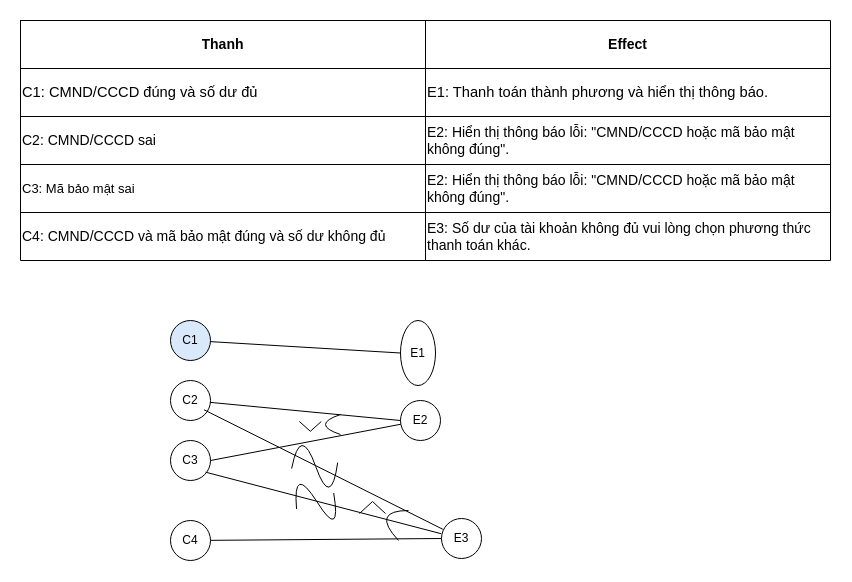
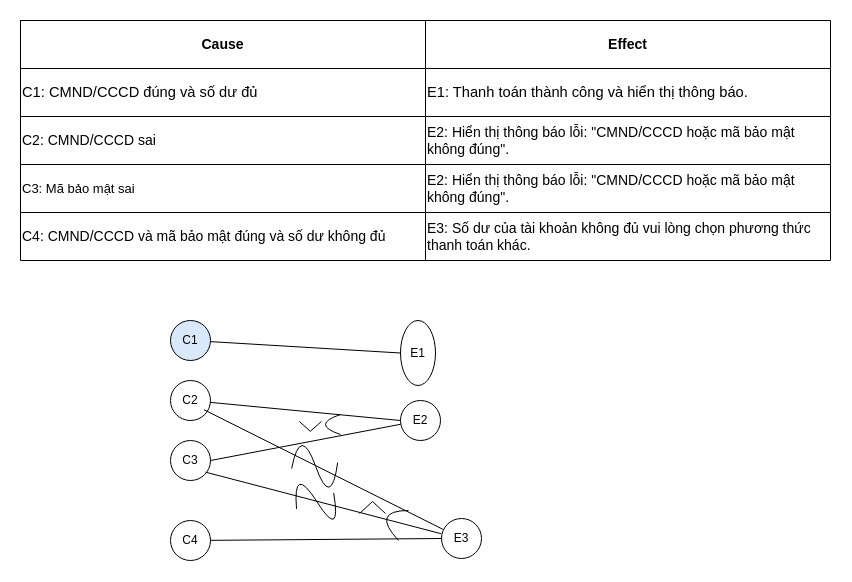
node "Thanh": label "Thanh" -> "Cause"
node "E1: Thanh toán thành phương và hiển thị thông báo.": label "E1: Thanh toán thành phương và hiển thị thông báo." -> "E1: Thanh toán thành công và hiển thị thông báo."
